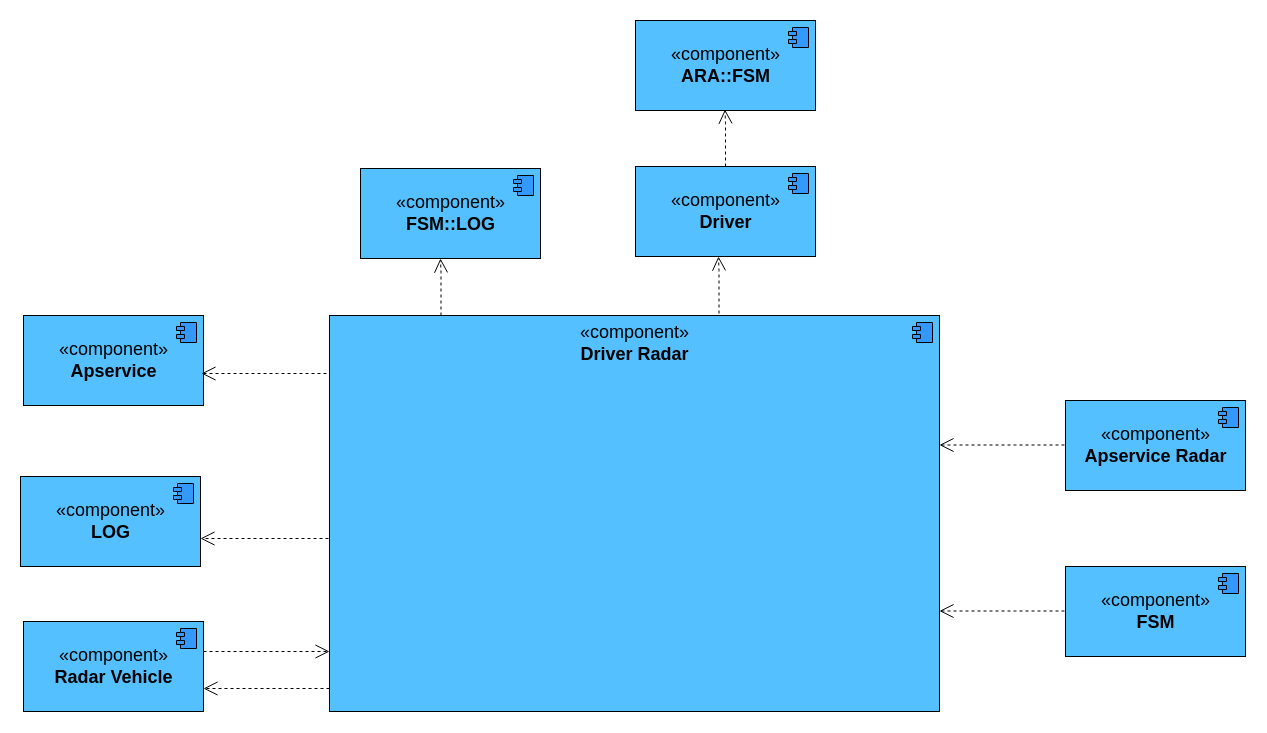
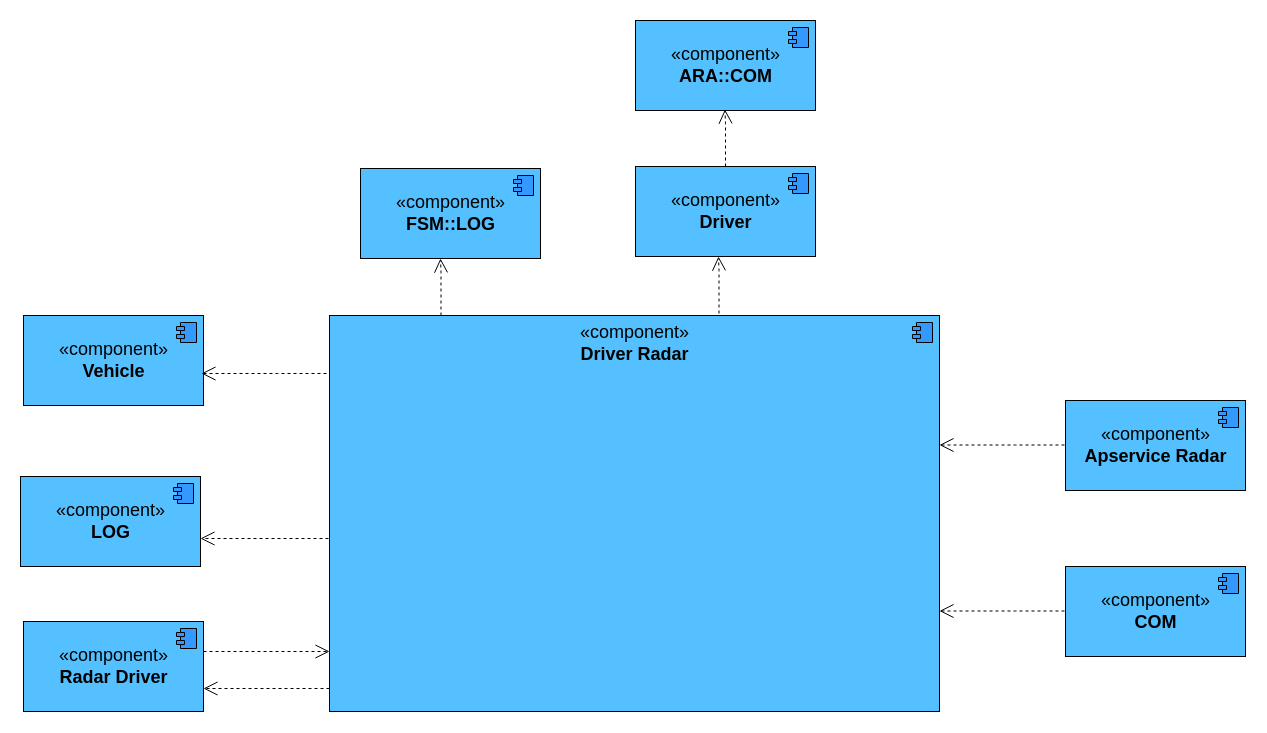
node "«component» ARA::FSM": label "«component» ARA::FSM" -> "«component» ARA::COM"
node "«component» Apservice": label "«component» Apservice" -> "«component» Vehicle"
node "«component» FSM": label "«component» FSM" -> "«component» COM"
node "«component» Radar Vehicle": label "«component» Radar Vehicle" -> "«component» Radar Driver"
